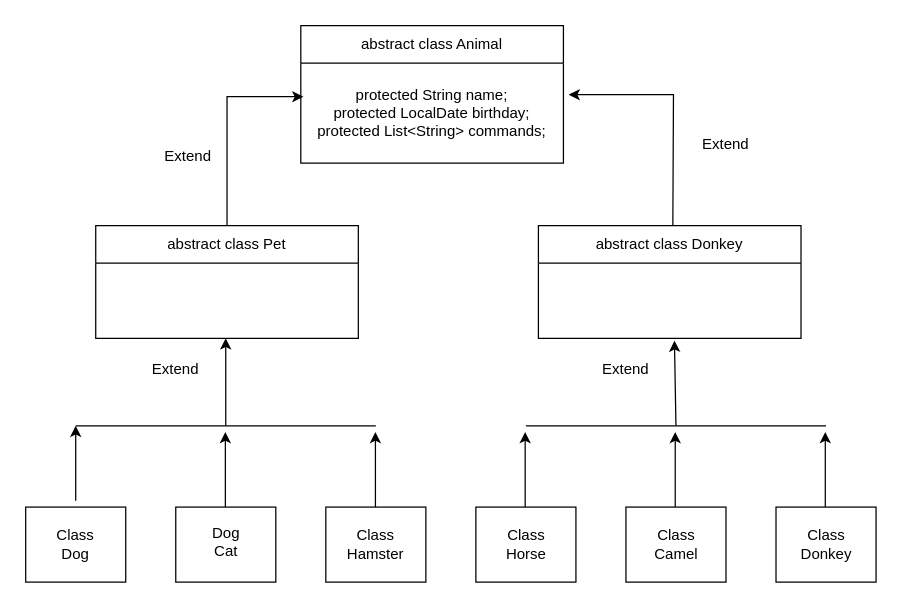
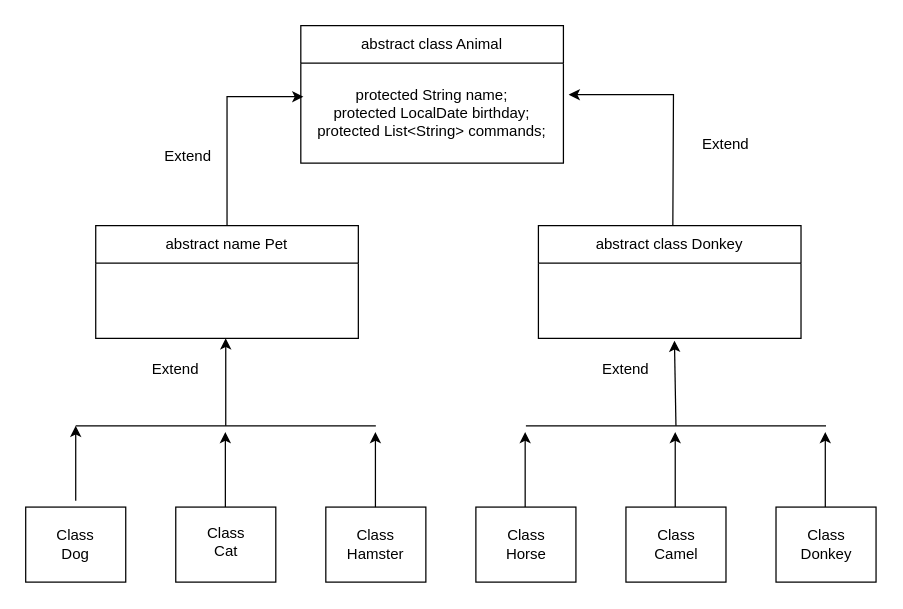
node "abstract class Pet": label "abstract class Pet" -> "abstract name Pet"
node "Dog Cat": label "Dog Cat" -> "Class Cat"
